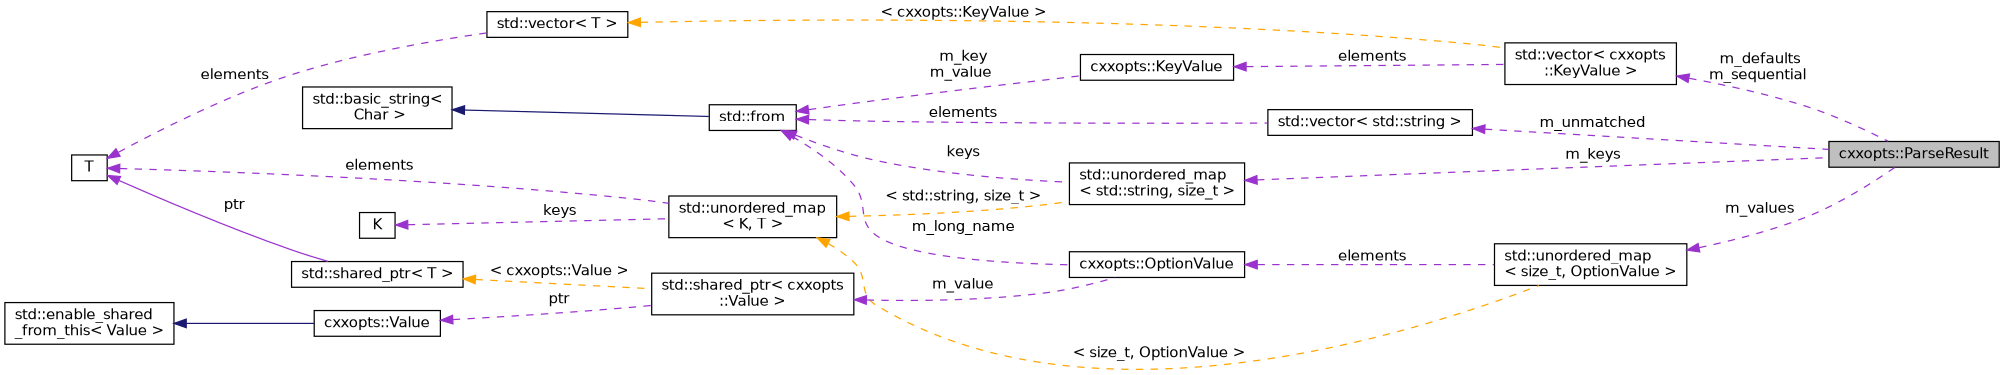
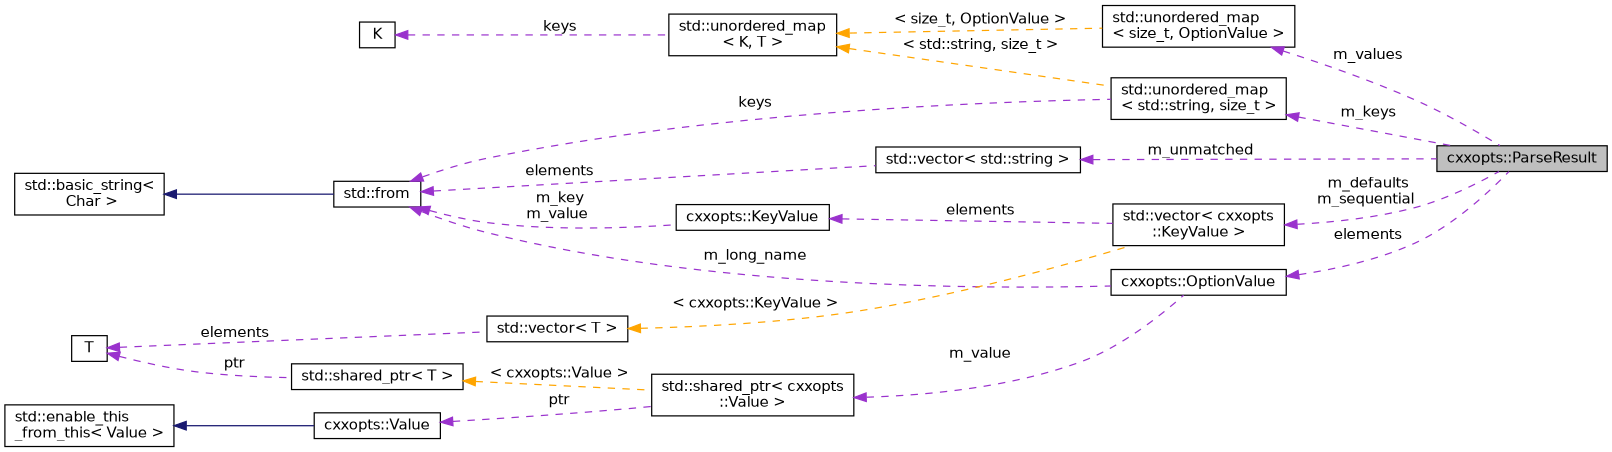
edge "std::unordered_map < K, T >" -> "T": removed, label "elements"
edge "std::shared_ptr< T >" -> "T": style solid -> dashed
edge "std::unordered_map < size_t, OptionValue >" -> "cxxopts::OptionValue": now "cxxopts::ParseResult" -> "cxxopts::OptionValue"
node "std::enable_shared _from_this< Value >": label "std::enable_shared _from_this< Value >" -> "std::enable_this _from_this< Value >"
